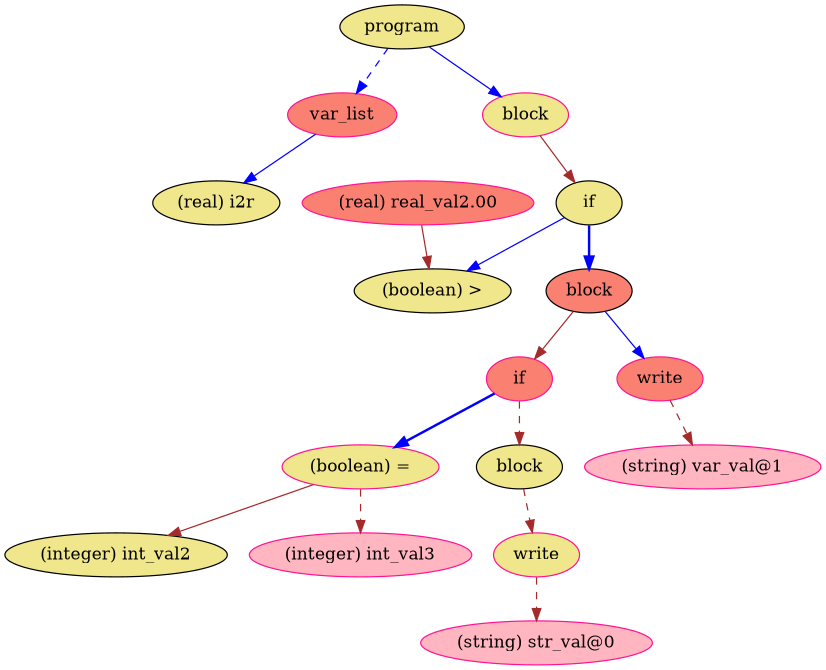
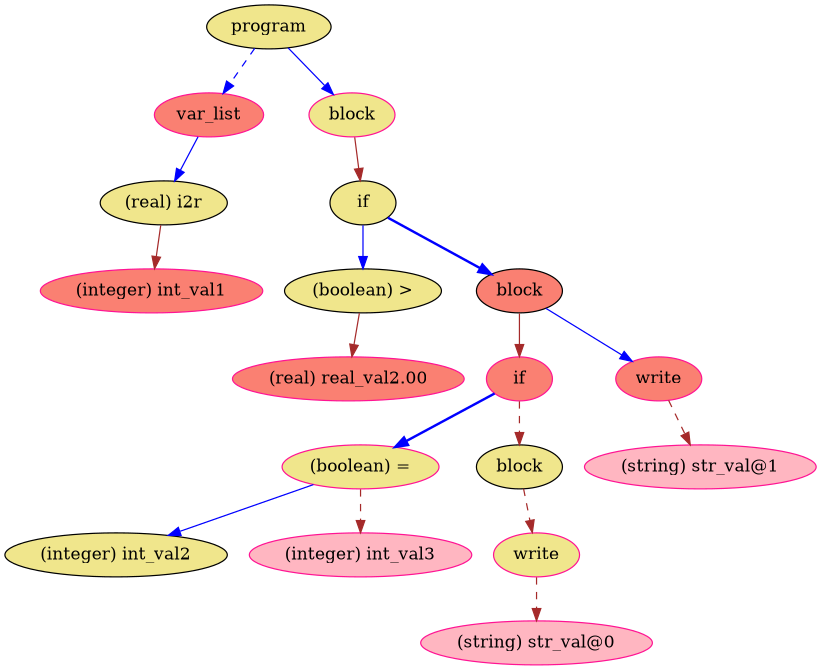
edge "(real) real_val2.00" -> "(boolean) >": reversed
node "(integer) int_val1": added
node "(string) var_val@1": label "(string) var_val@1" -> "(string) str_val@1"
edge "(boolean) =" -> "(integer) int_val2": color brown -> blue
